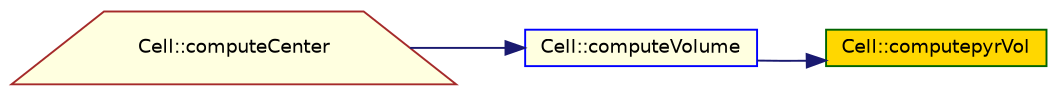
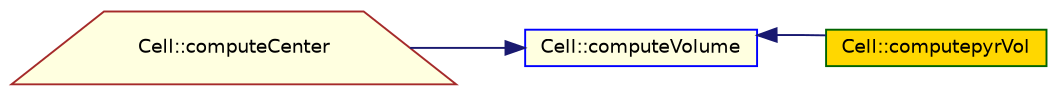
edge "Cell::computeVolume" -> "Cell::computepyrVol": reversed
